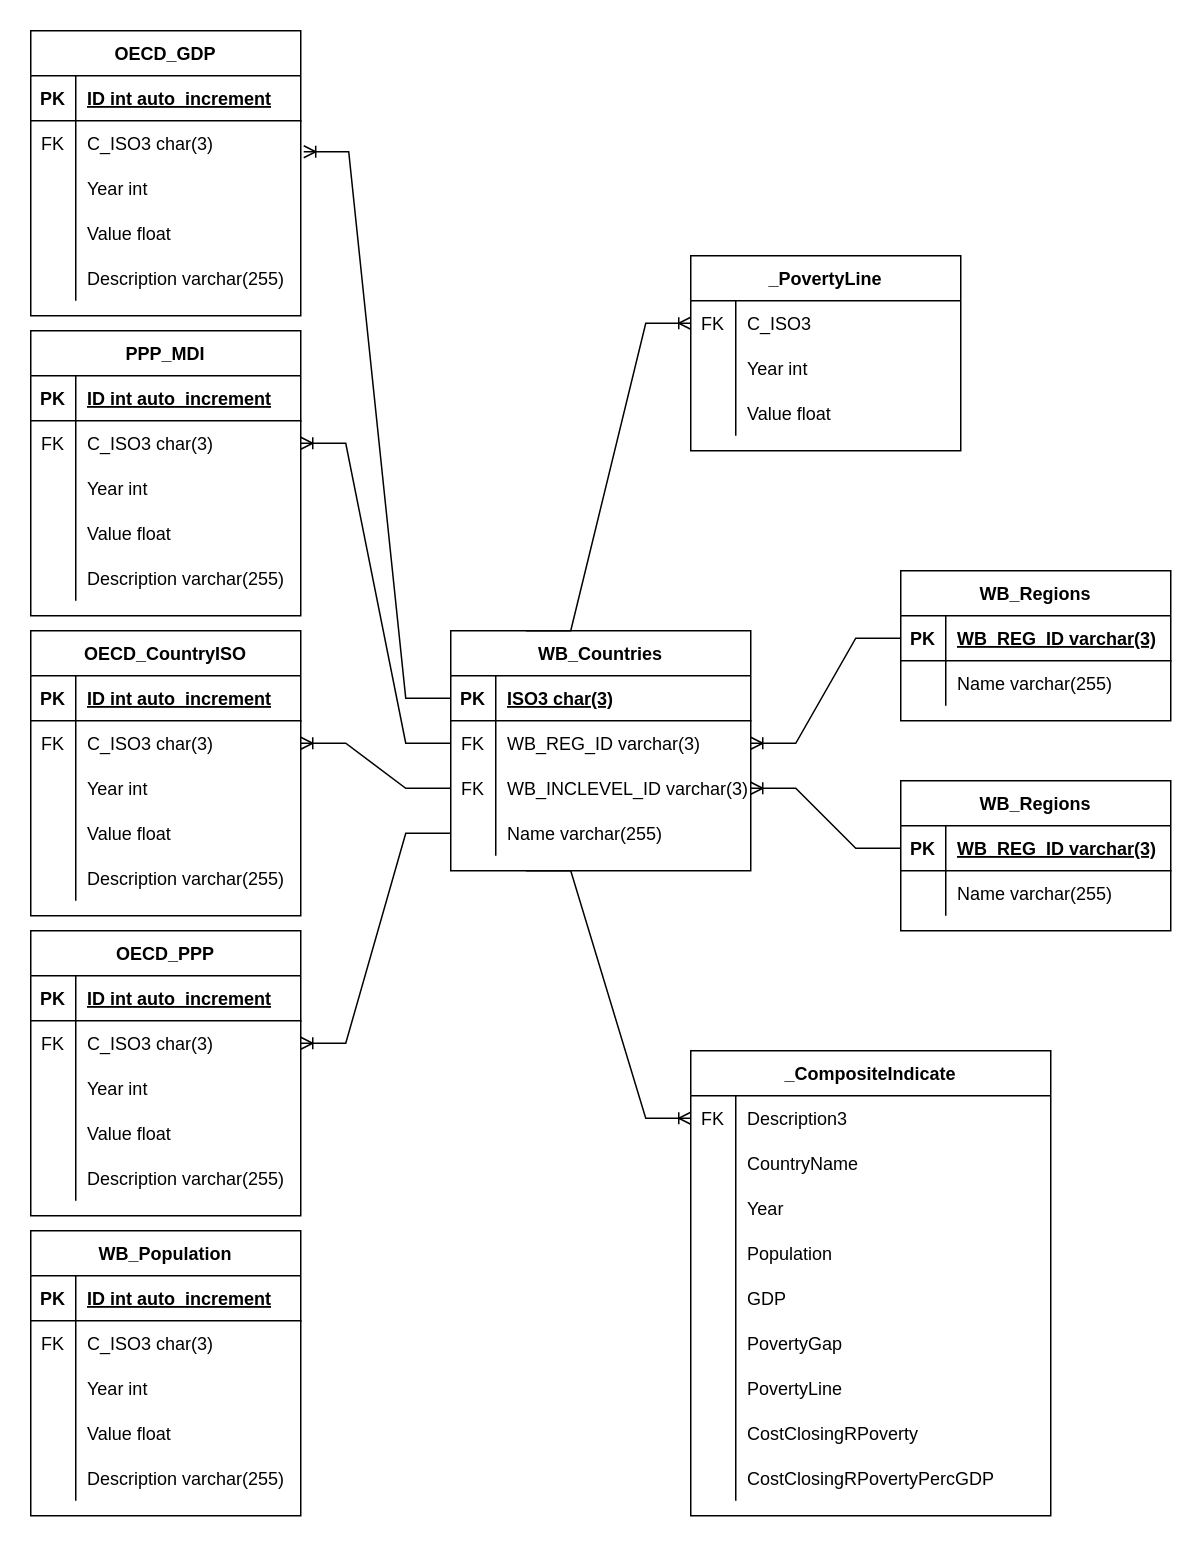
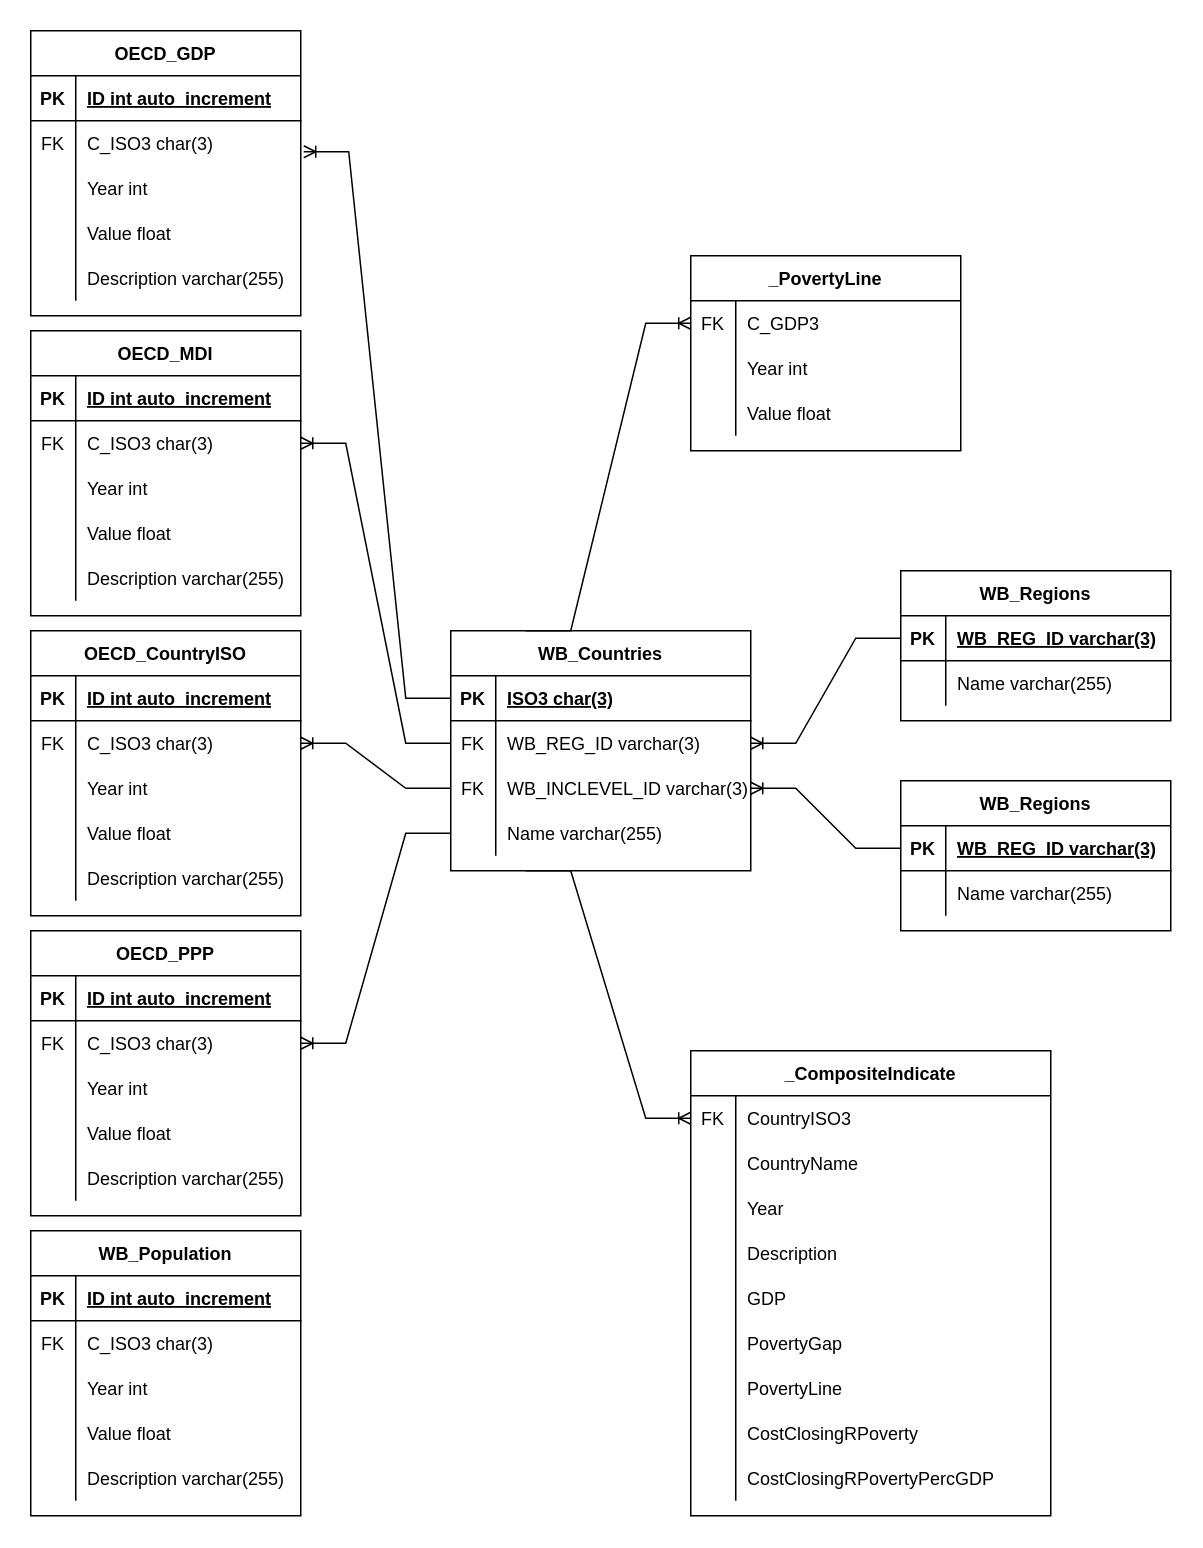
node "C_ISO3": label "C_ISO3" -> "C_GDP3"
node "PPP_MDI": label "PPP_MDI" -> "OECD_MDI"
node "Description3": label "Description3" -> "CountryISO3"
node "Population": label "Population" -> "Description"
